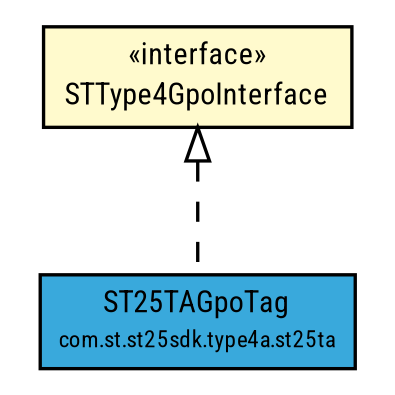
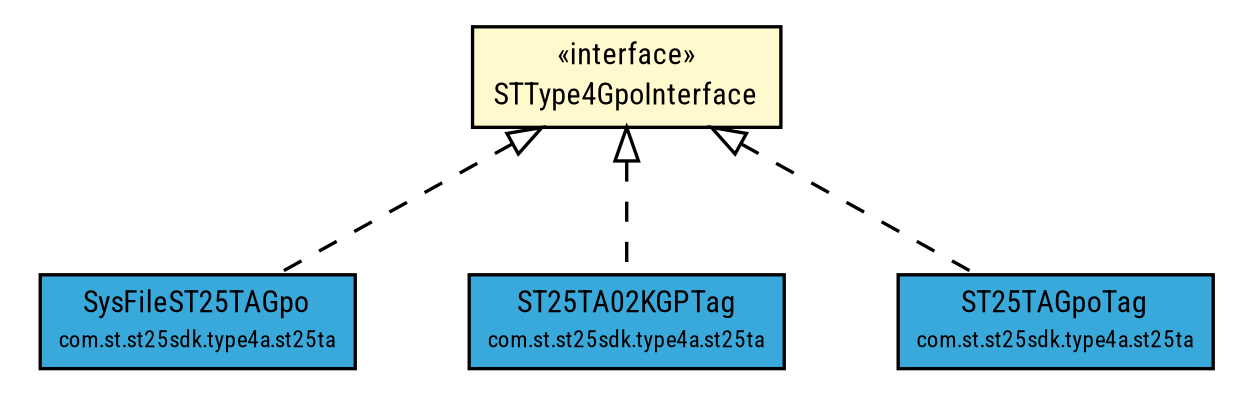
node "SysFileST25TAGpo": added
node "ST25TA02KGPTag": added
